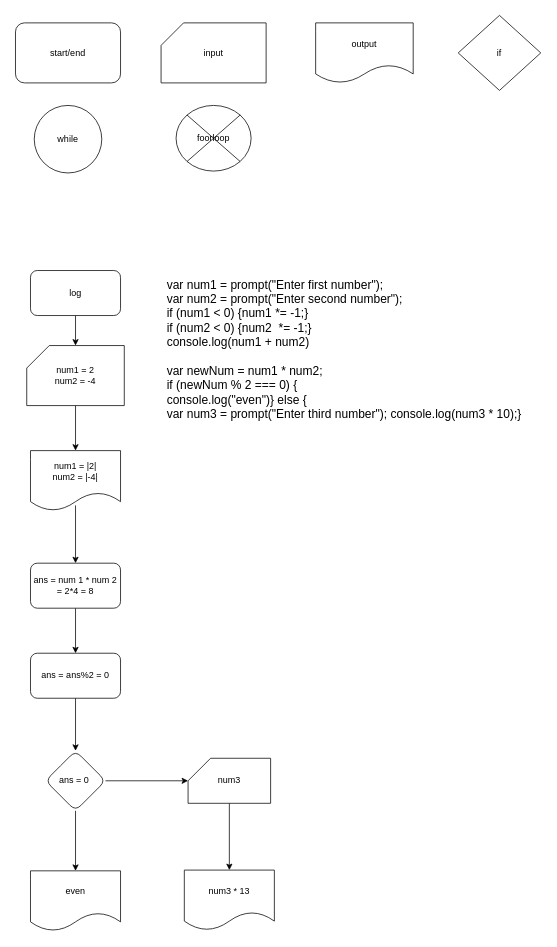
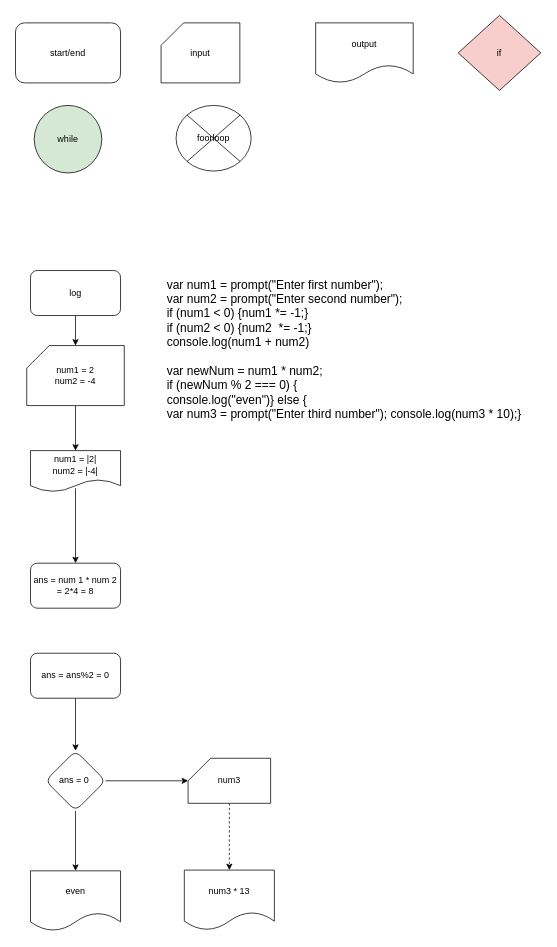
node "input": size 105x60 -> 79x60
node "if": fillcolor #ffffff -> #f8cecc
node "while": fillcolor #ffffff -> #d5e8d4
node "num1 = |2| num2 = |-4|": size 90x60 -> 90x41
edge "ans = num 1 * num 2 = 2*4 = 8" -> "ans = ans%2 = 0": removed
edge "num3" -> "num3 * 13": style solid -> dashed
